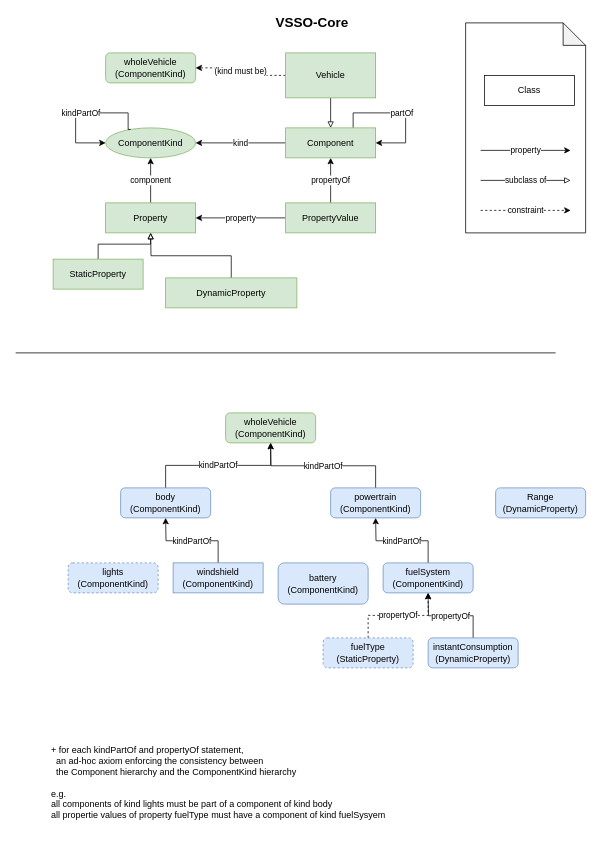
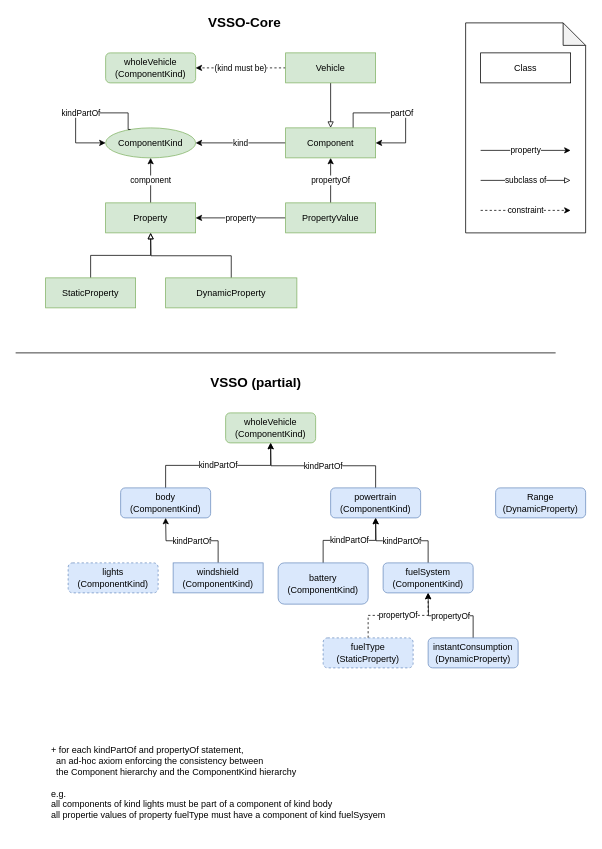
node "VSSO-Core": moved (312, 23) -> (244, 23)
node "Vehicle": size 90x45 -> 90x30
node "Class": moved (529, 90) -> (525, 68)
node "StaticProperty": moved (98, 274) -> (90, 293)
node "VSSO (partial)": added
edge "battery (ComponentKind)" -> "powertrain (ComponentKind)": added, label "kindPartOf"
